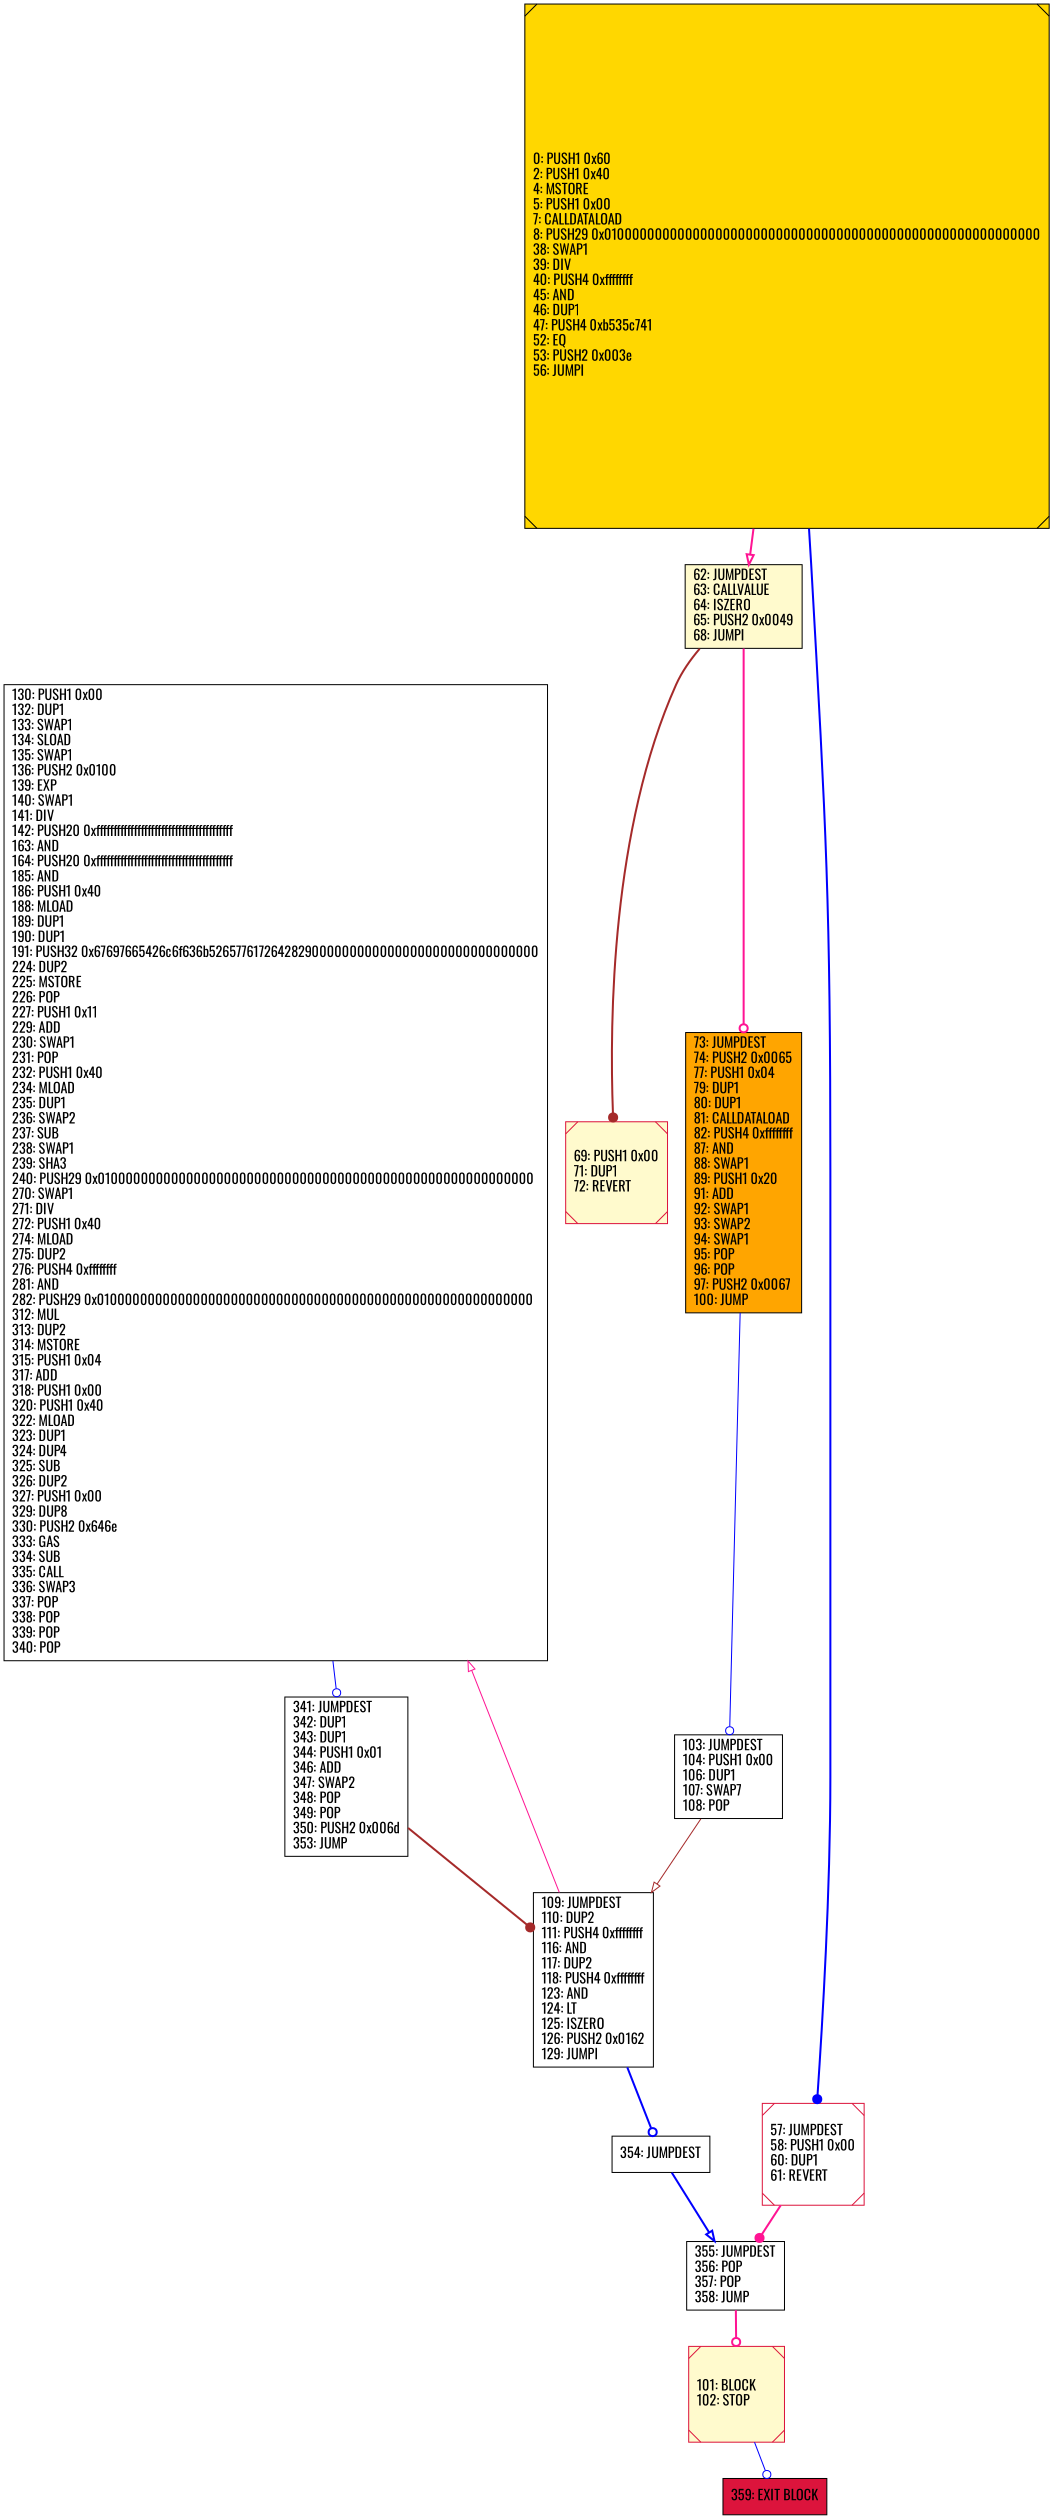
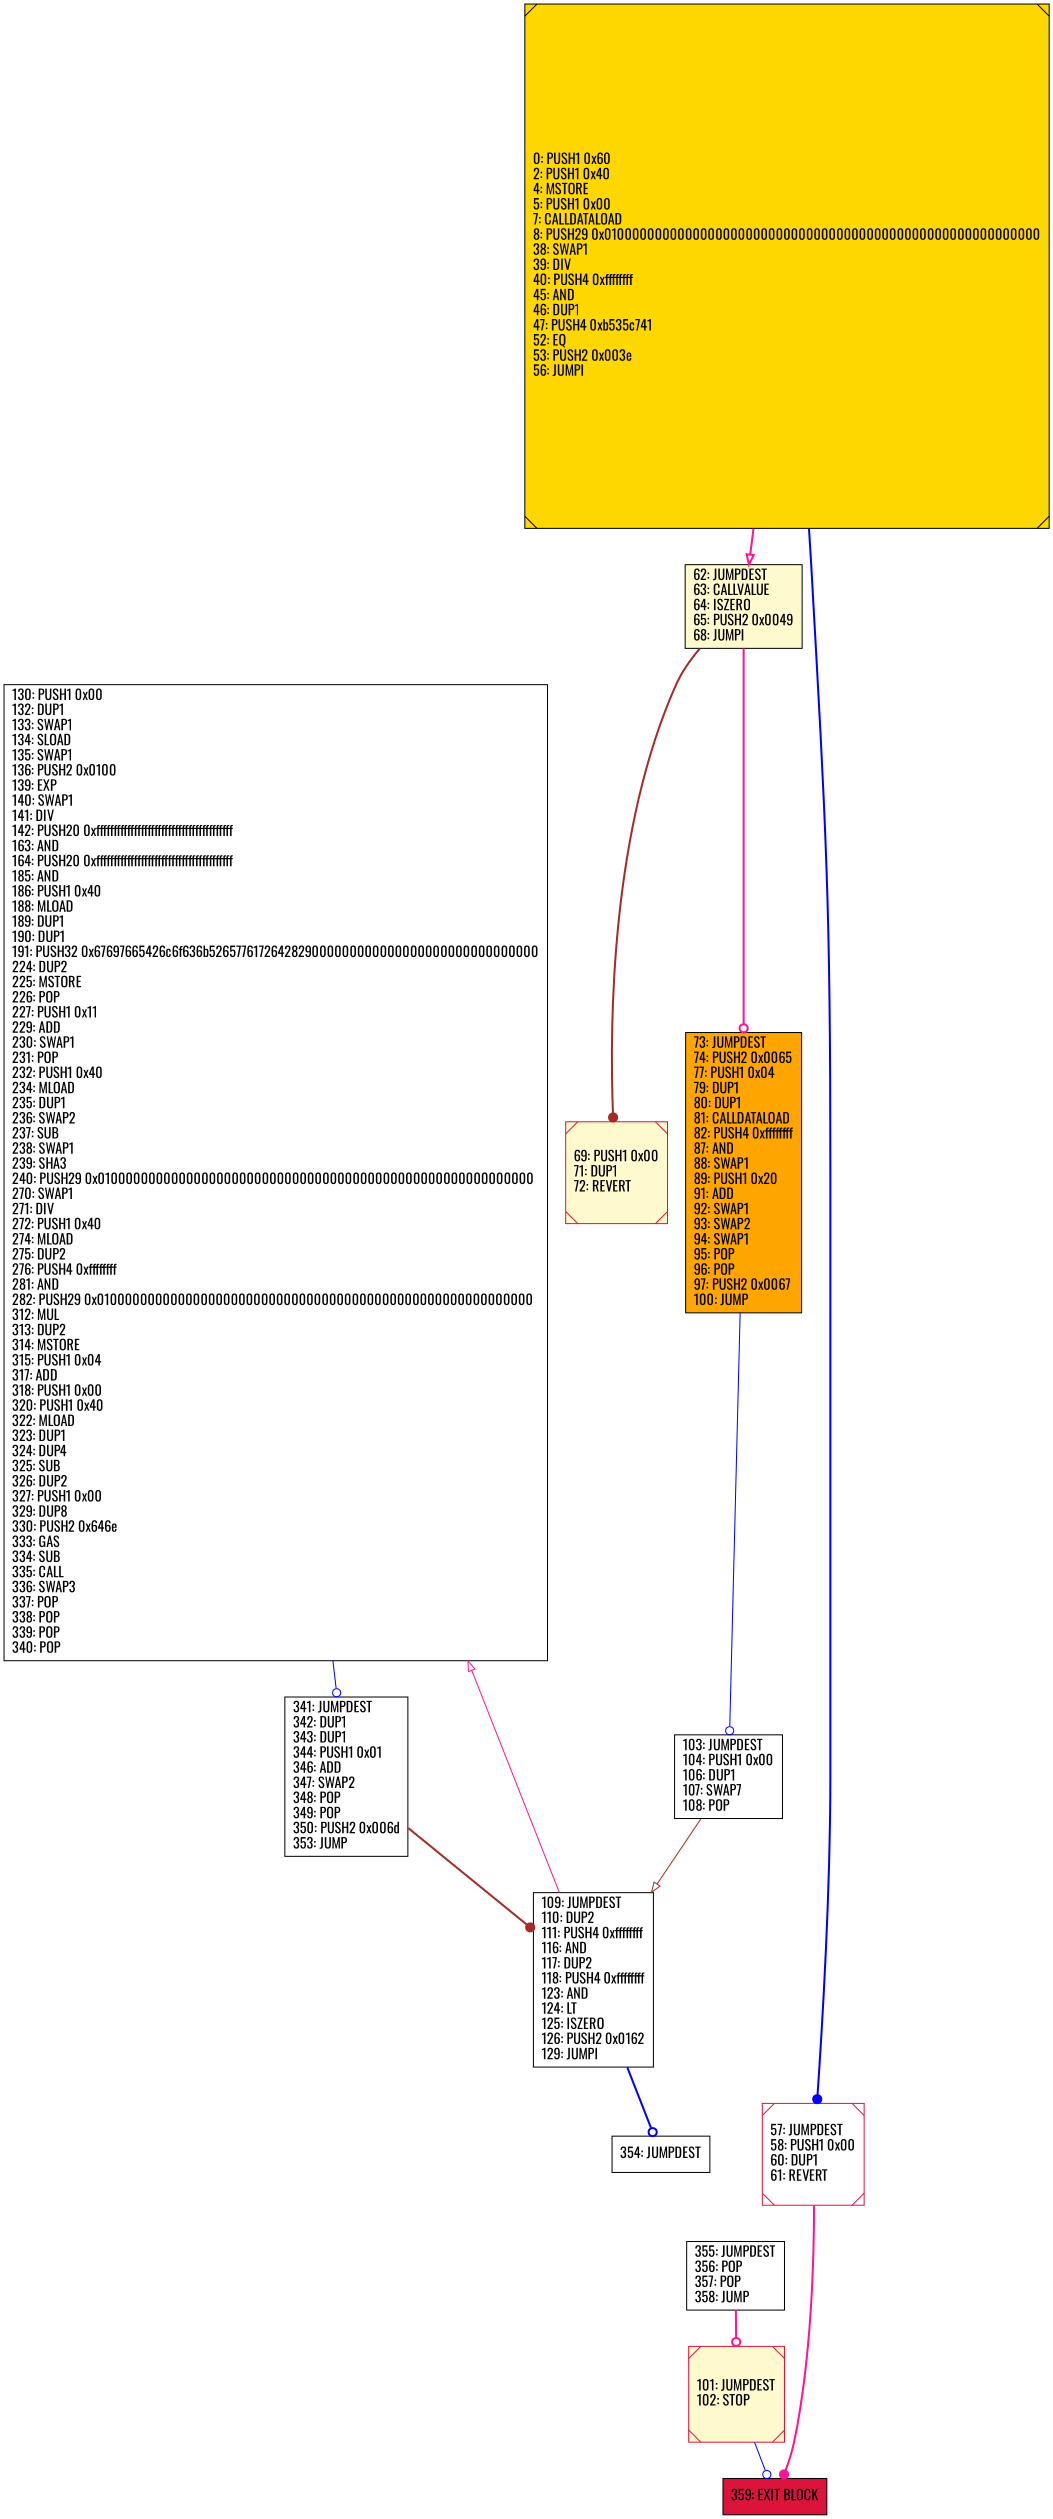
edge "354: JUMPDEST" -> "355: JUMPDEST 356: POP 357: POP 358: JUMP": removed
edge "57: JUMPDEST 58: PUSH1 0x00 60: DUP1 61: REVERT" -> "355: JUMPDEST 356: POP 357: POP 358: JUMP": now "57: JUMPDEST 58: PUSH1 0x00 60: DUP1 61: REVERT" -> "359: EXIT BLOCK"
node "101: BLOCK 102: STOP": label "101: BLOCK 102: STOP" -> "101: JUMPDEST 102: STOP"
